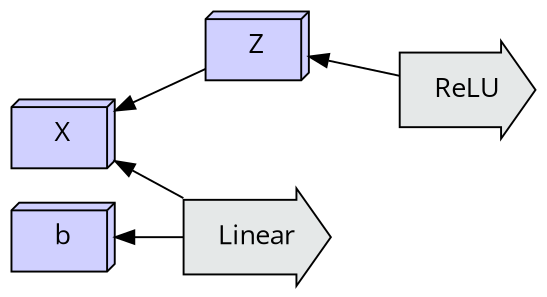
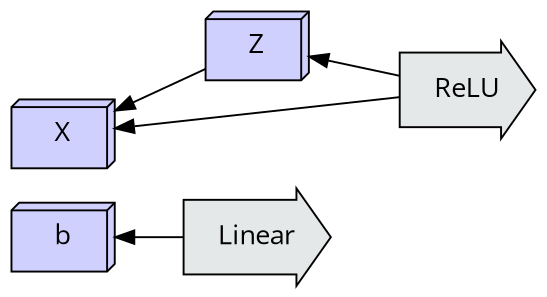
edge "Linear" -> "X": now "ReLU" -> "X"
